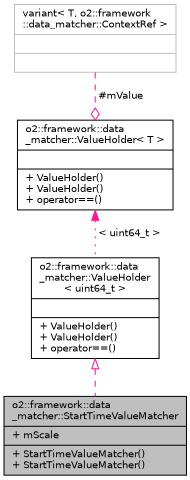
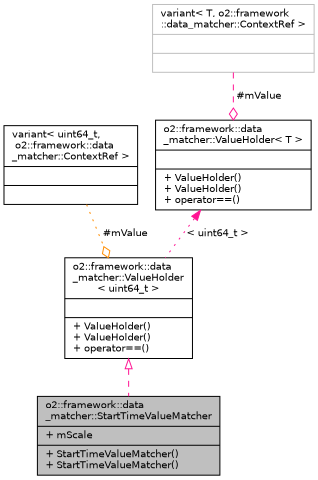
node "variant< uint64_t,": added
